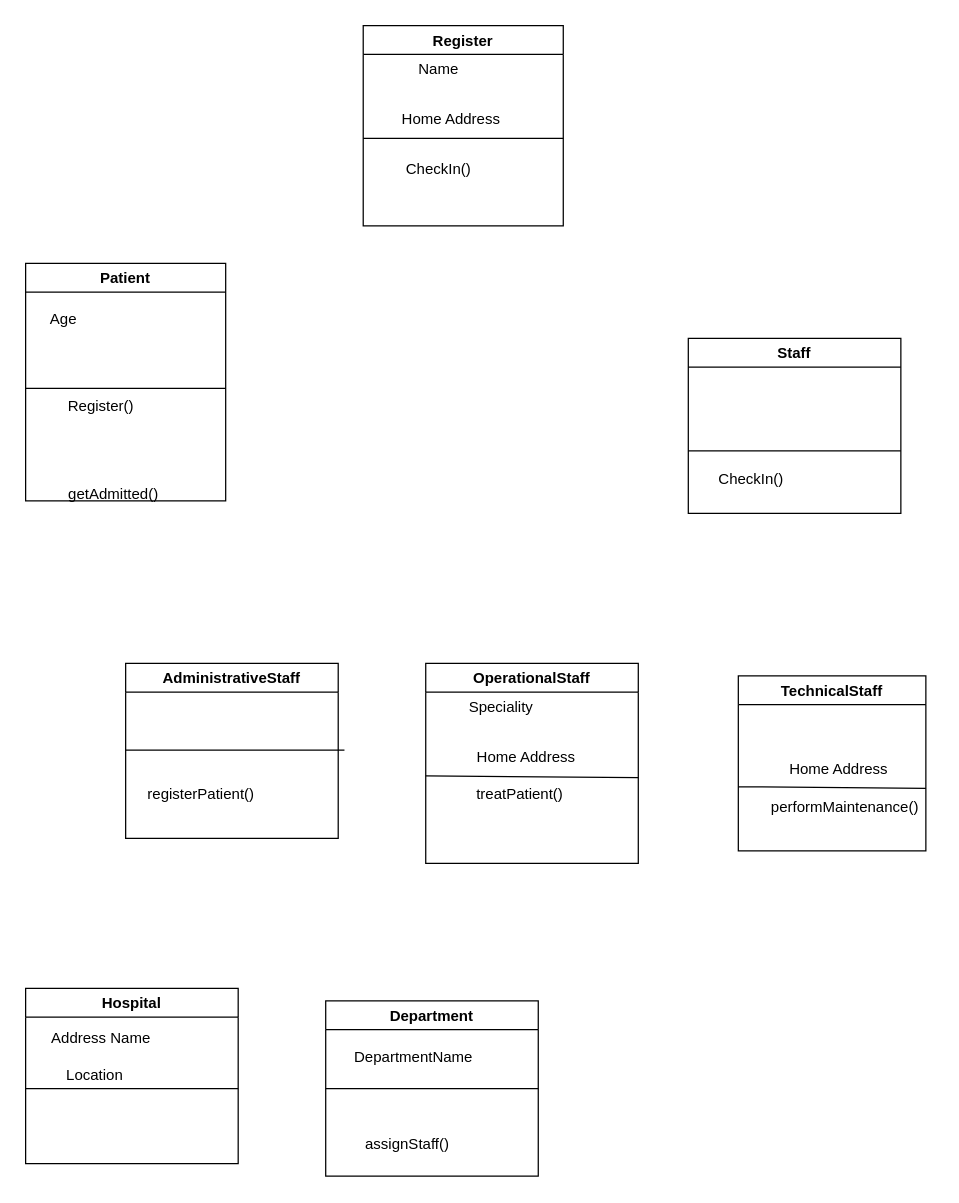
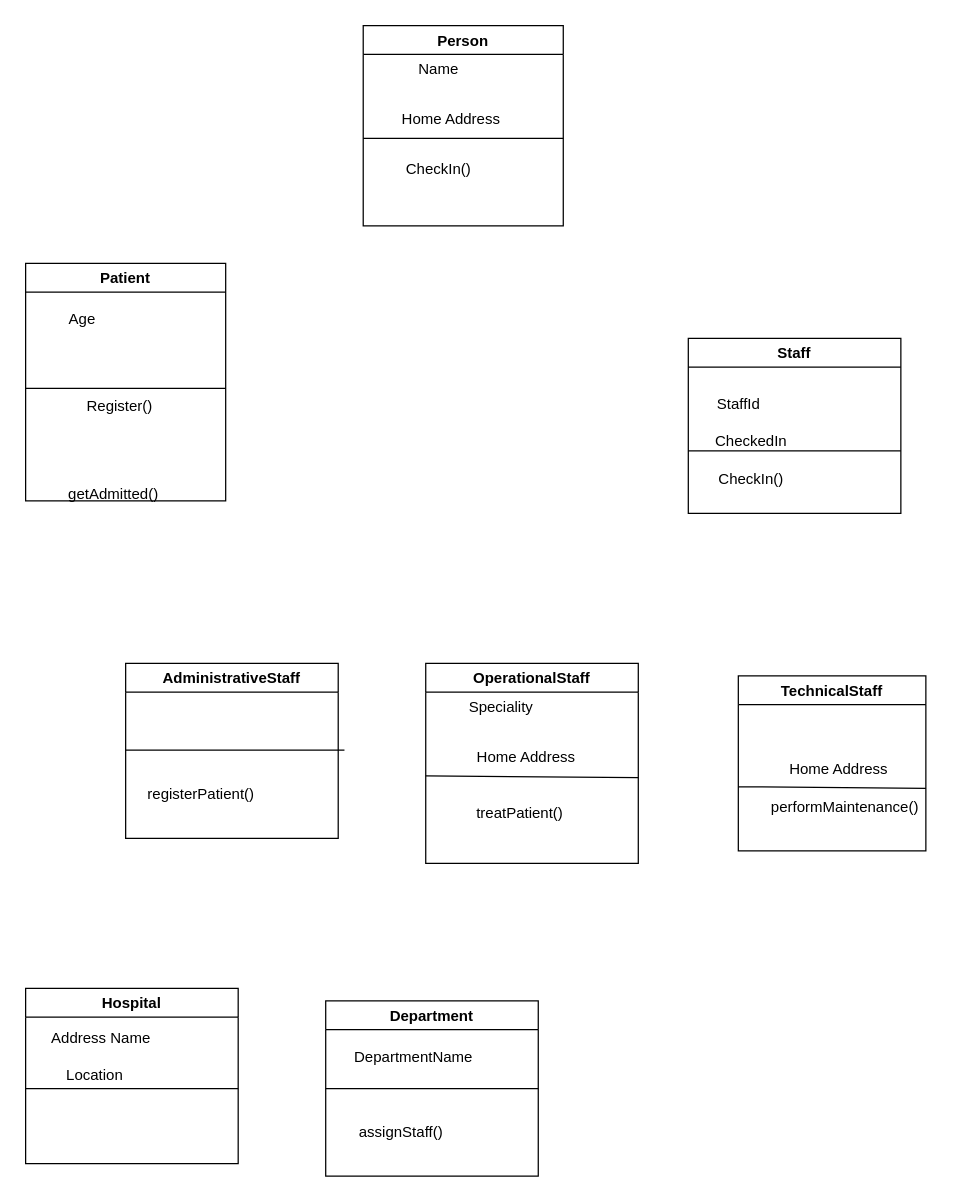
node "Register": label "Register" -> "Person"
node "Age": moved (63, 319) -> (82, 319)
node "StaffId": added
node "Register()": moved (101, 407) -> (119, 407)
node "CheckedIn": added
node "treatPatient()": moved (519, 794) -> (519, 813)
node "assignStaff()": moved (407, 1144) -> (401, 1132)
